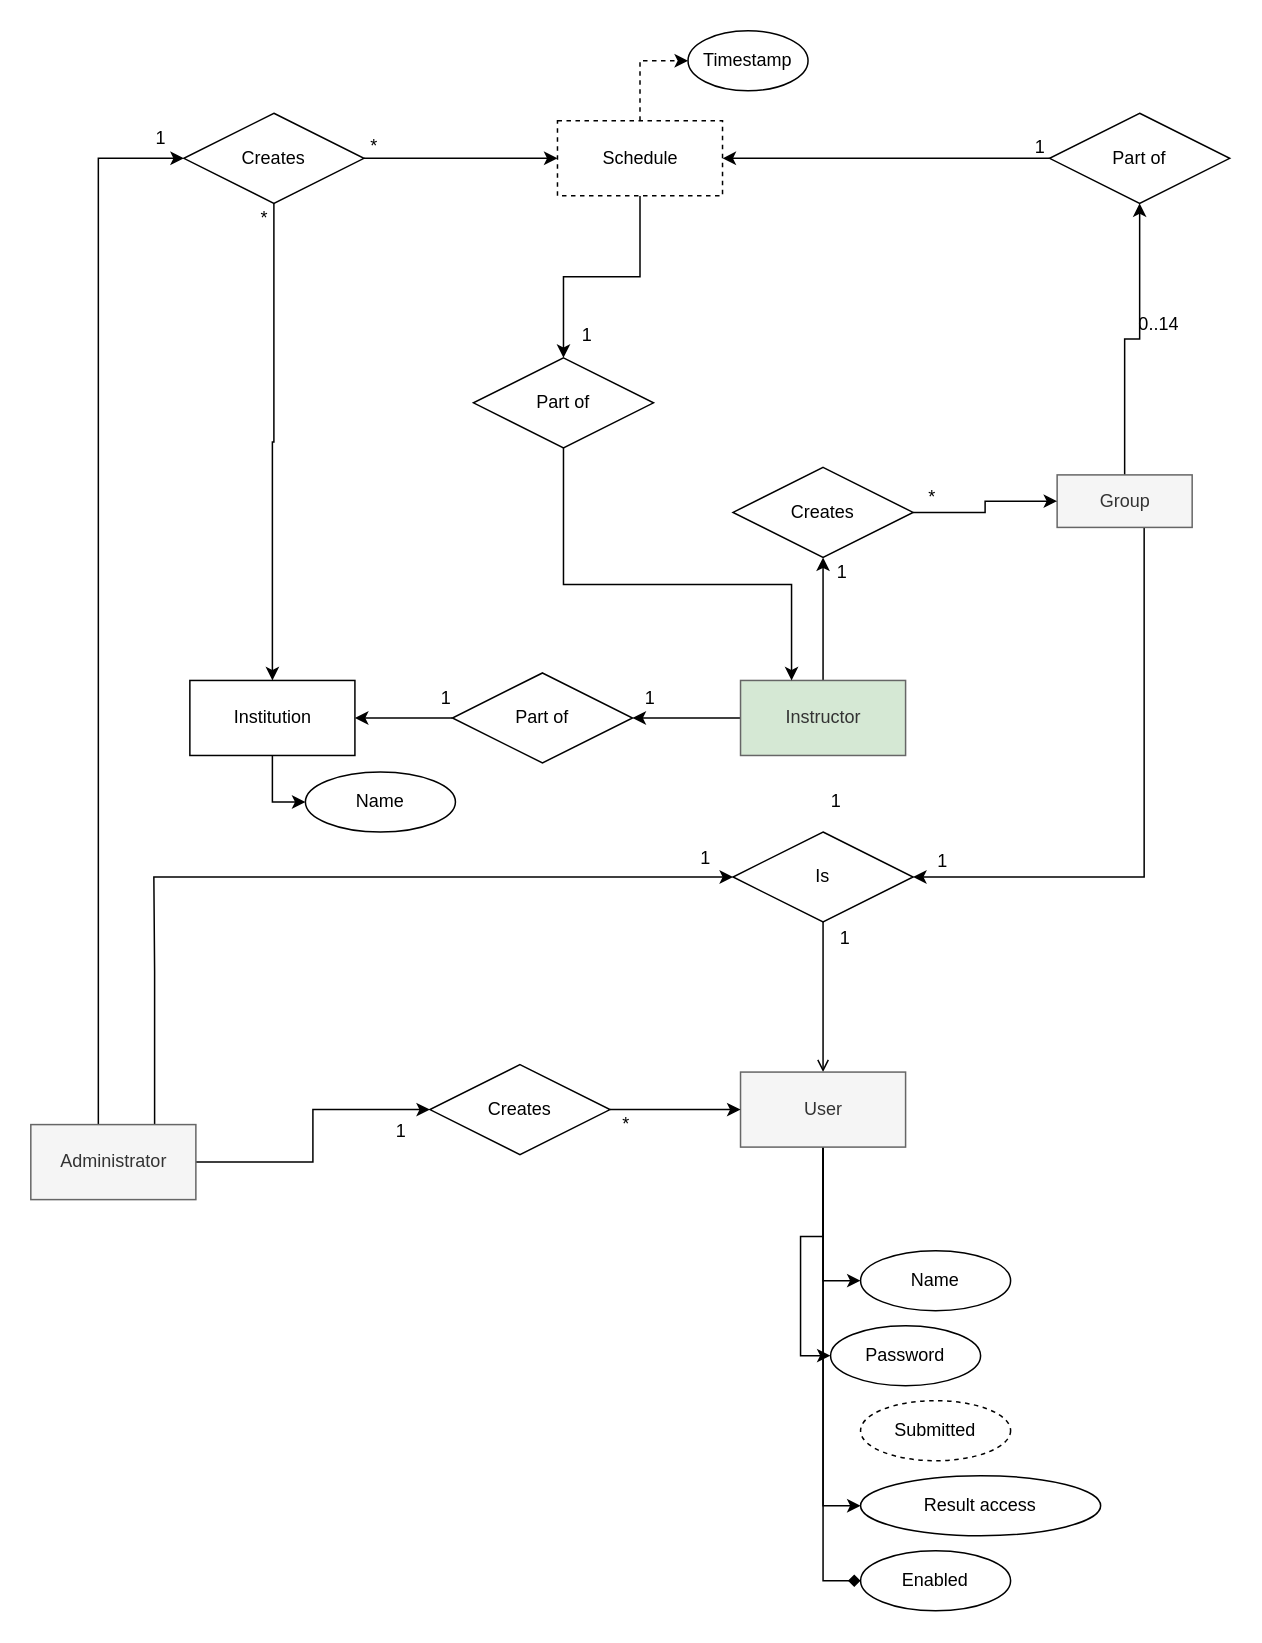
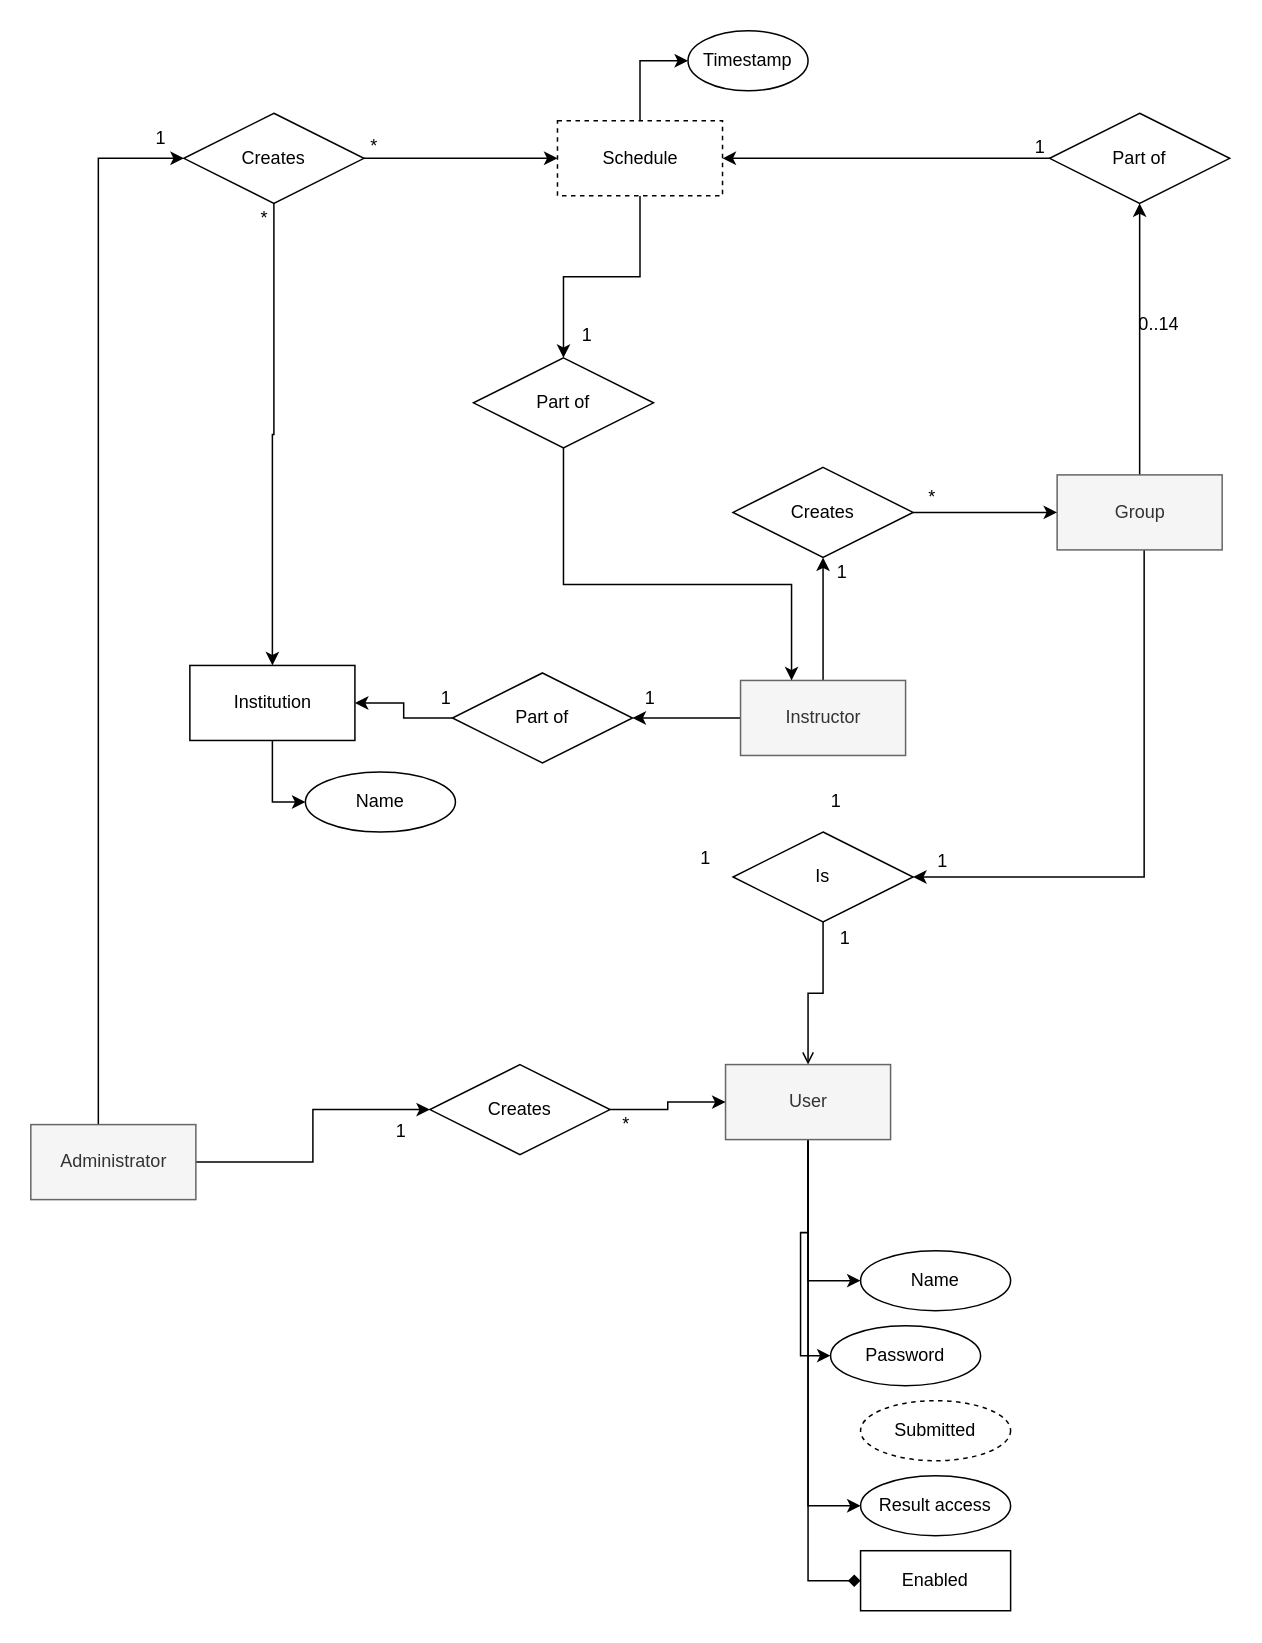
edge "Schedule" -> "Timestamp": style dashed -> solid
node "Group": size 135x53 -> 165x75
node "Institution": moved (272, 718) -> (272, 703)
node "Instructor": fillcolor #d5e8d4 -> #f5f5f5
edge "Administrator" -> "Is": removed
node "User": moved (823, 1109) -> (808, 1102)
node "Result access": size 240x60 -> 150x60
node "Enabled": shape ellipse -> rectangle
